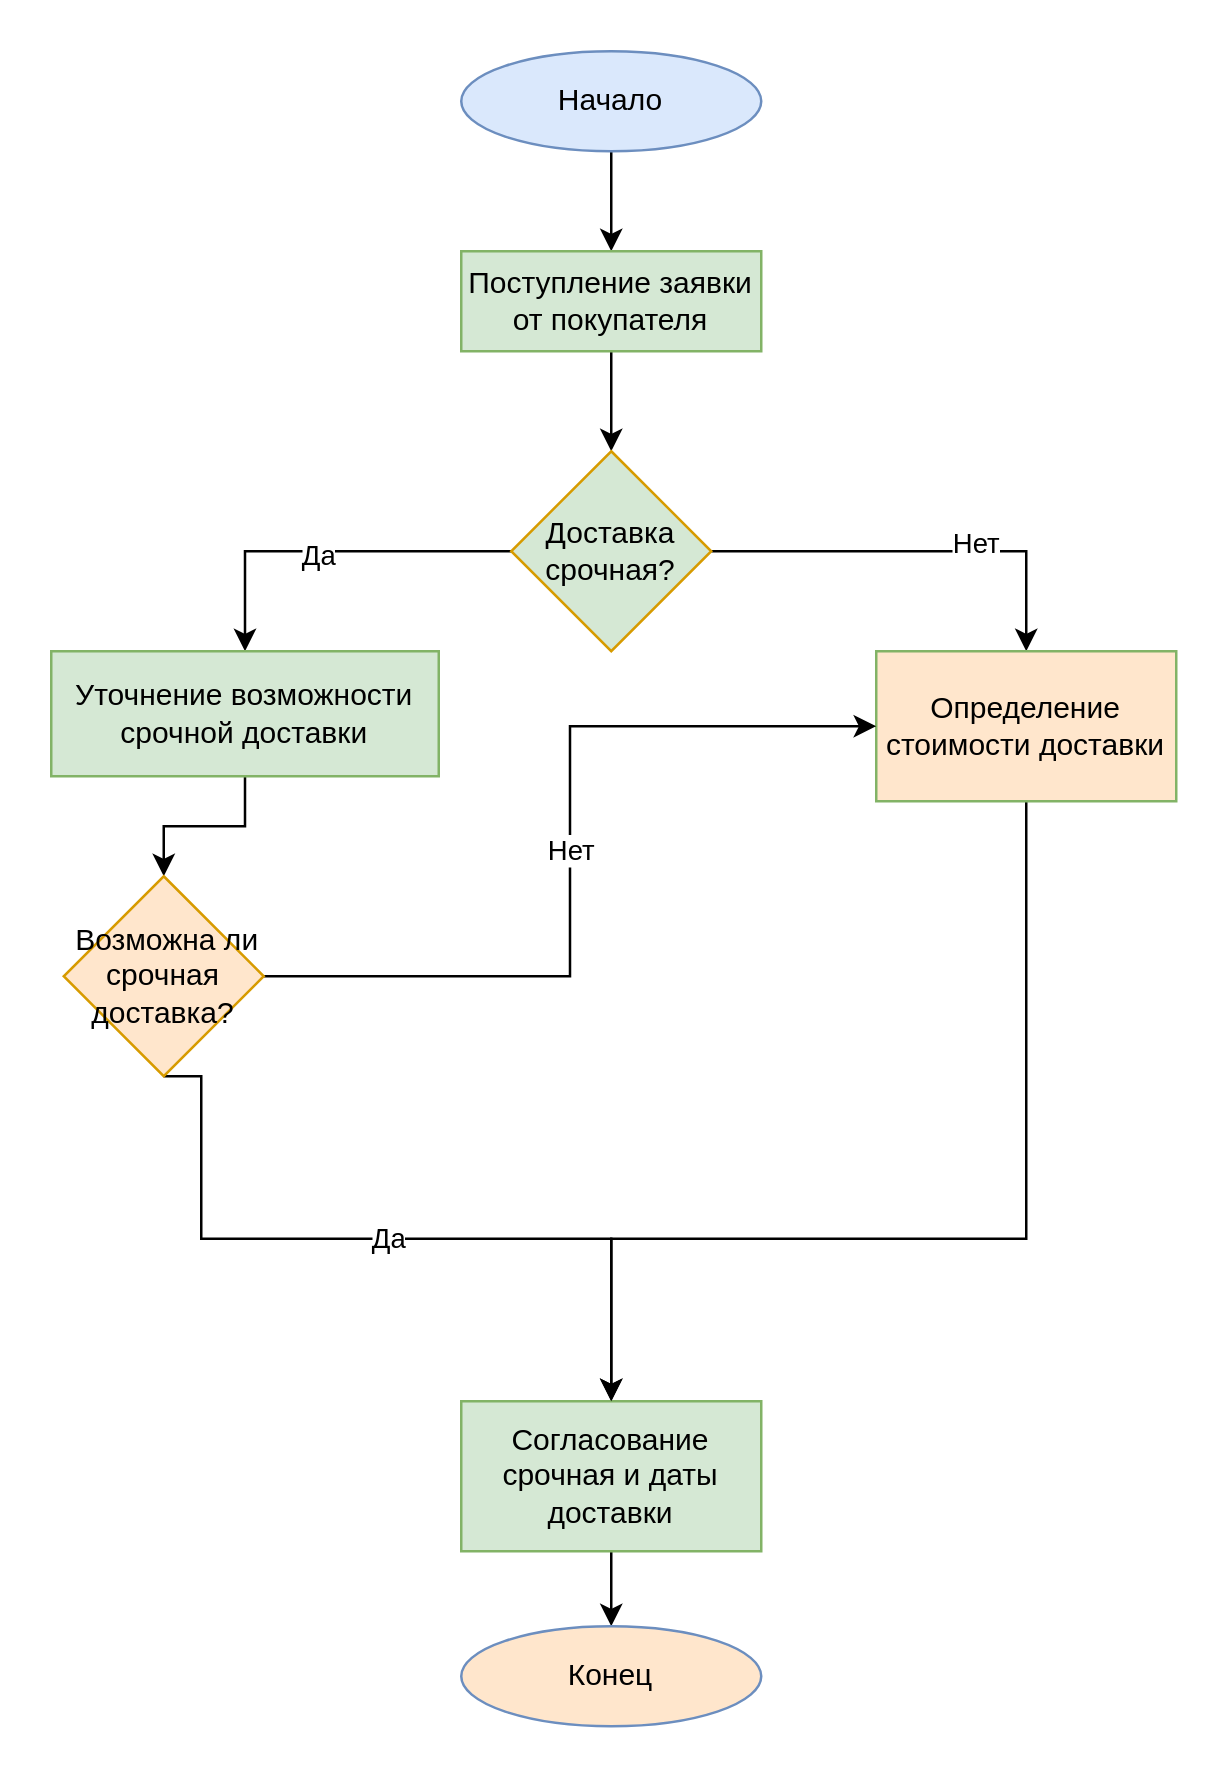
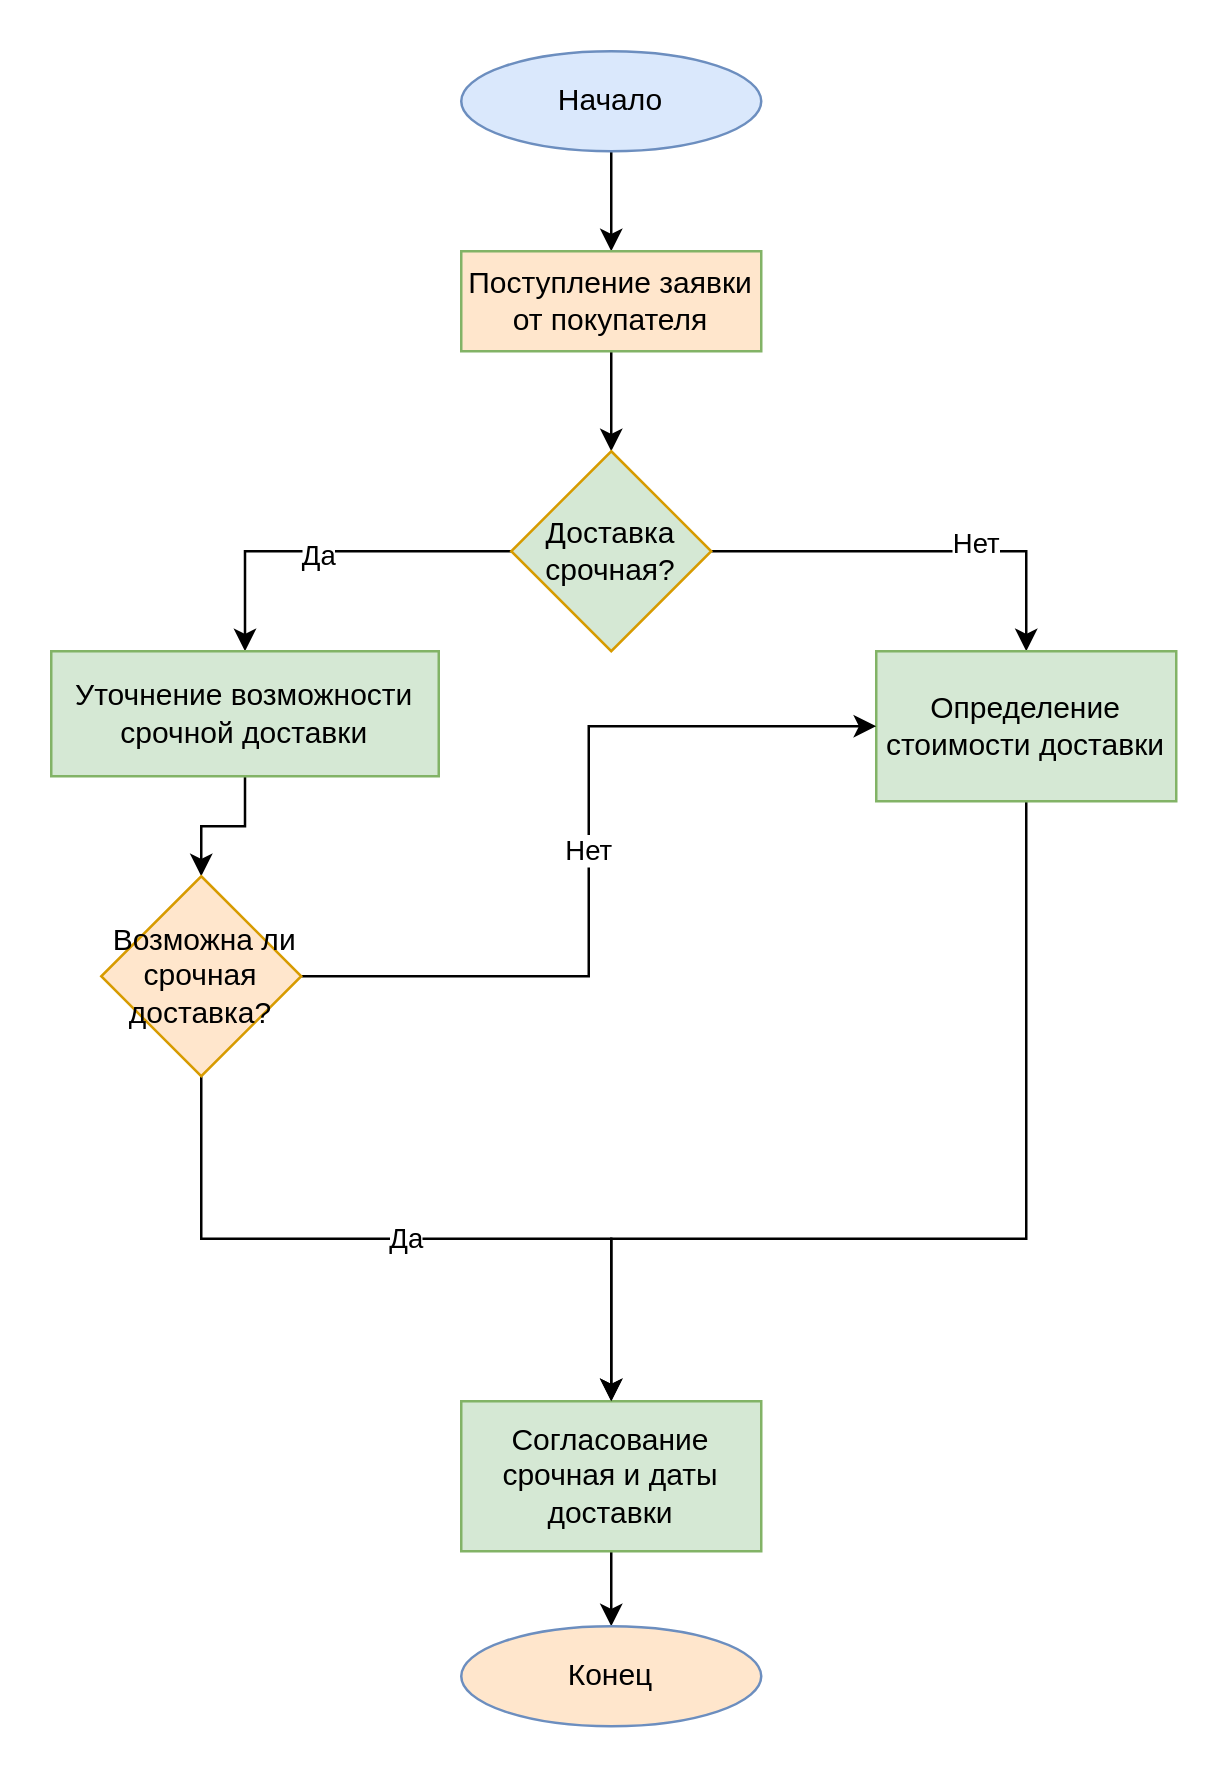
node "Поступление заявки от покупателя": fillcolor #d5e8d4 -> #ffe6cc
node "Определение стоимости доставки": fillcolor #ffe6cc -> #d5e8d4
node "Возможна ли срочная доставка?": moved (164, 976) -> (201, 976)
